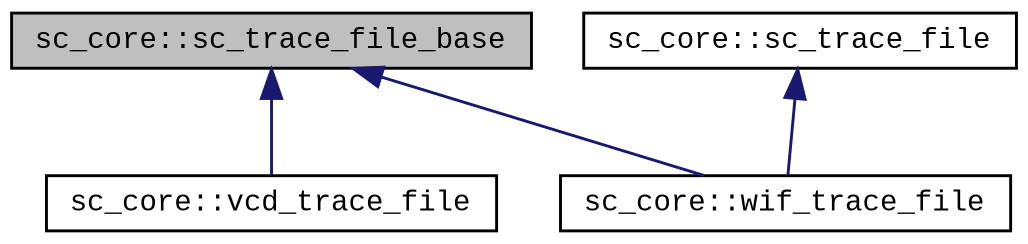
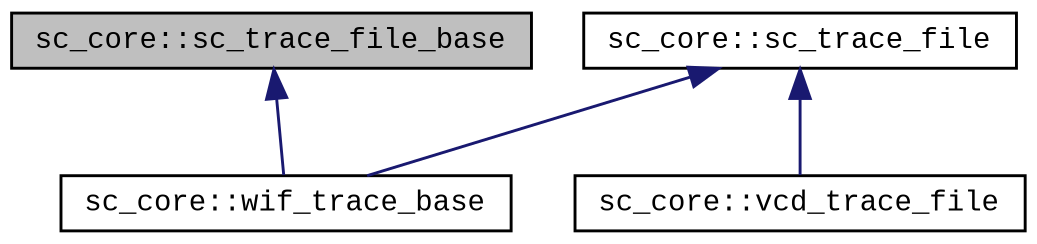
edge "sc_core::vcd_trace_file" -> "sc_core::sc_trace_file_base": now "sc_core::vcd_trace_file" -> "sc_core::sc_trace_file"
node "sc_core::wif_trace_file": label "sc_core::wif_trace_file" -> "sc_core::wif_trace_base"
